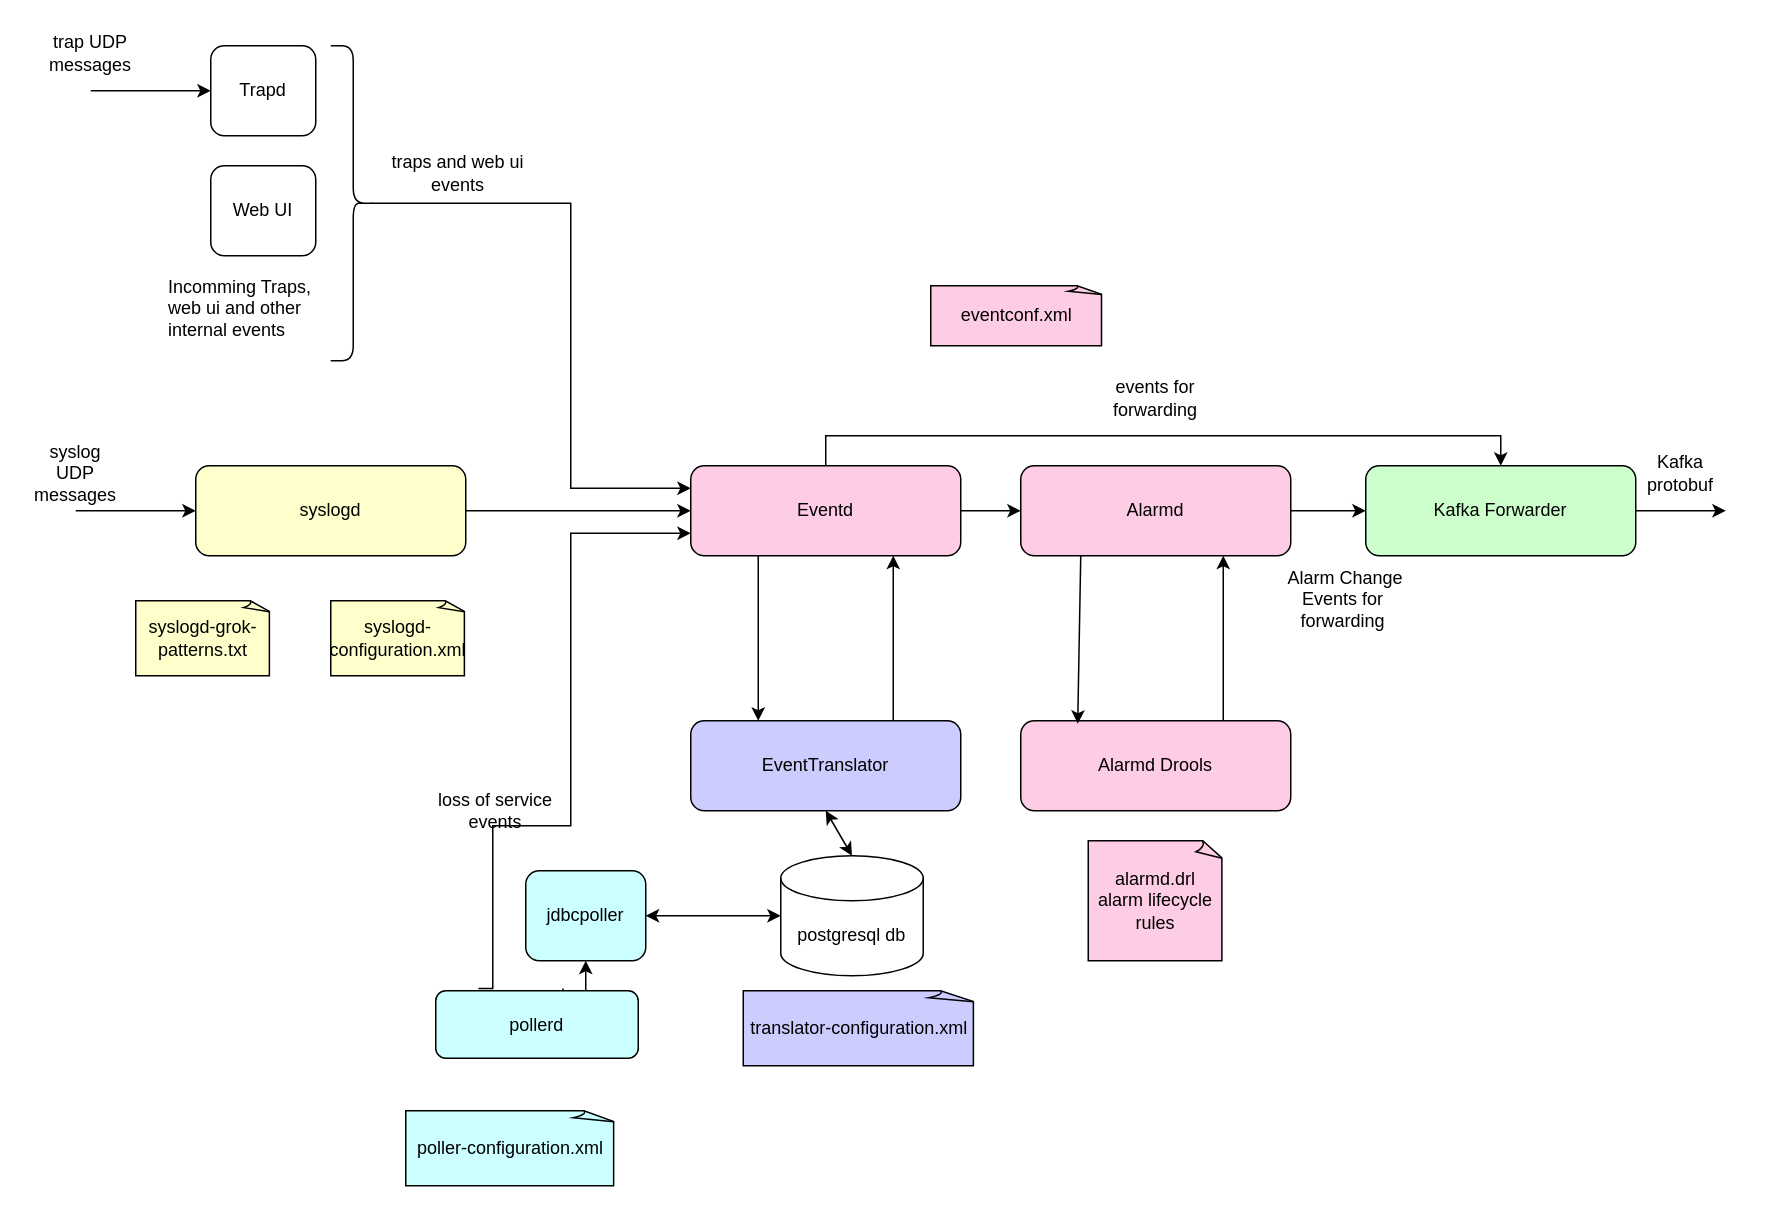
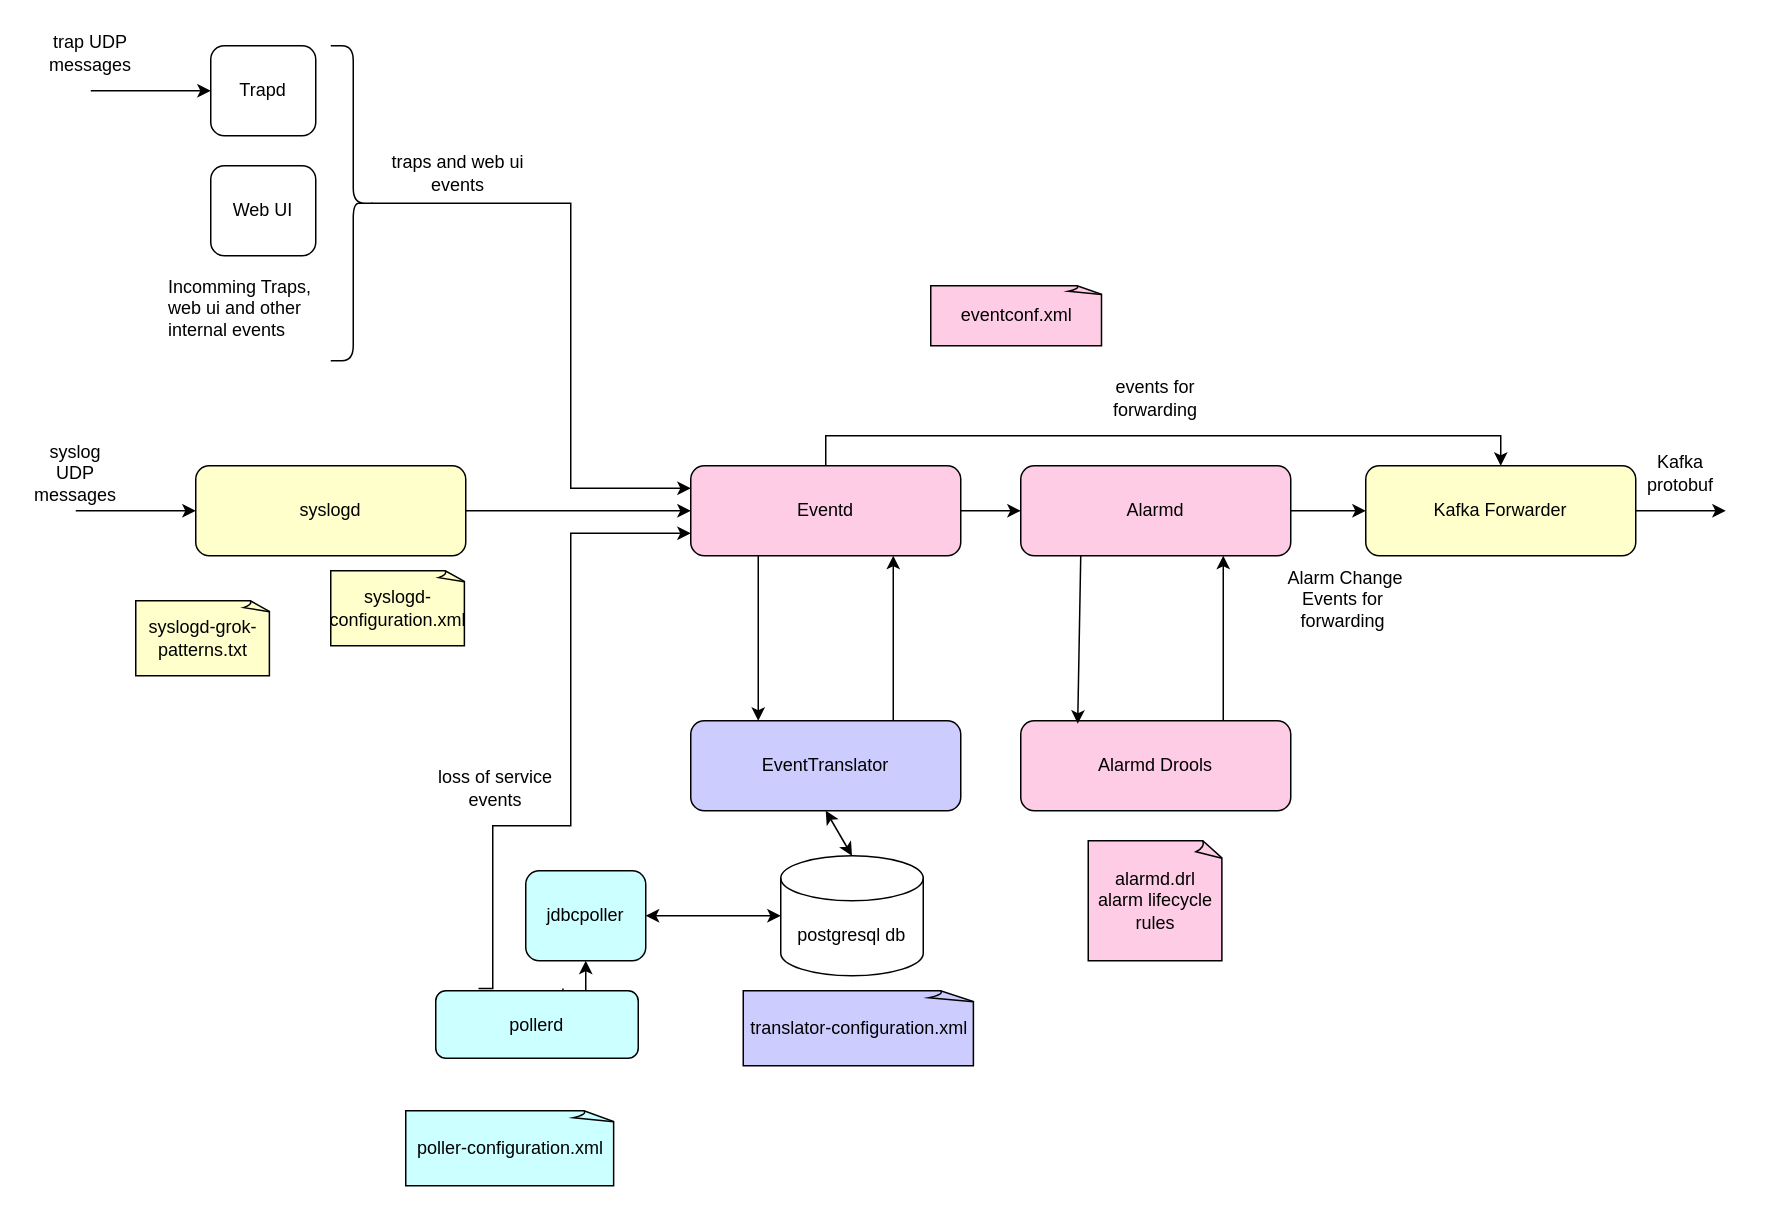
node "Kafka Forwarder": fillcolor #ccffcc -> #ffffcc
node "syslogd-configuration.xml": moved (398, 638) -> (398, 608)
node "loss of service events": moved (496, 811) -> (496, 788)
